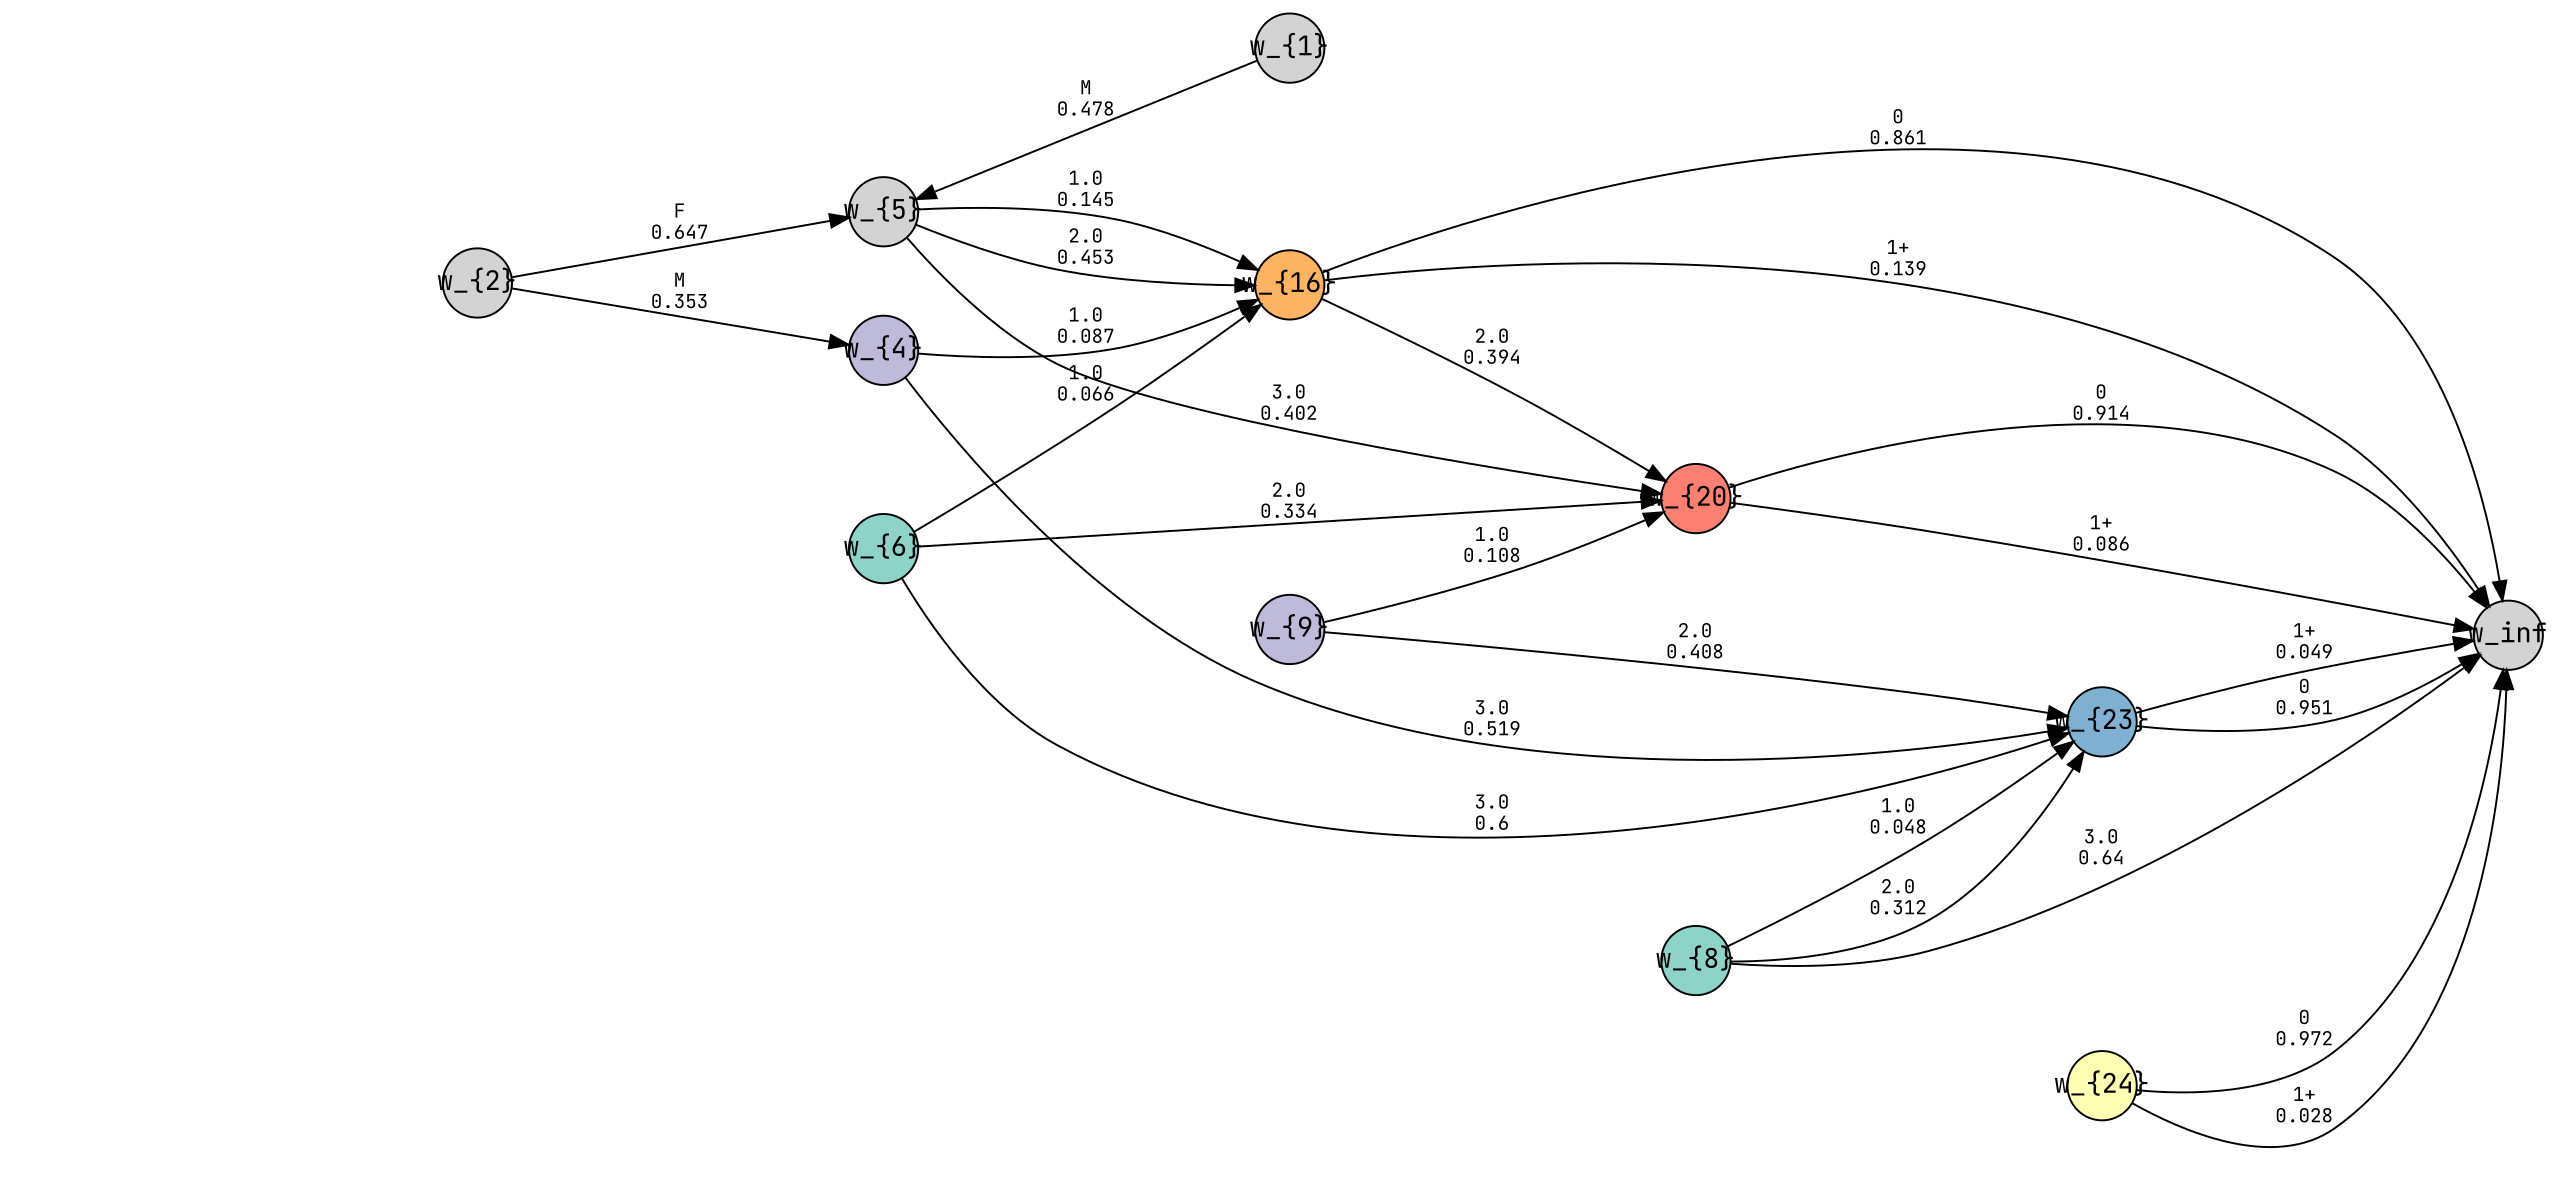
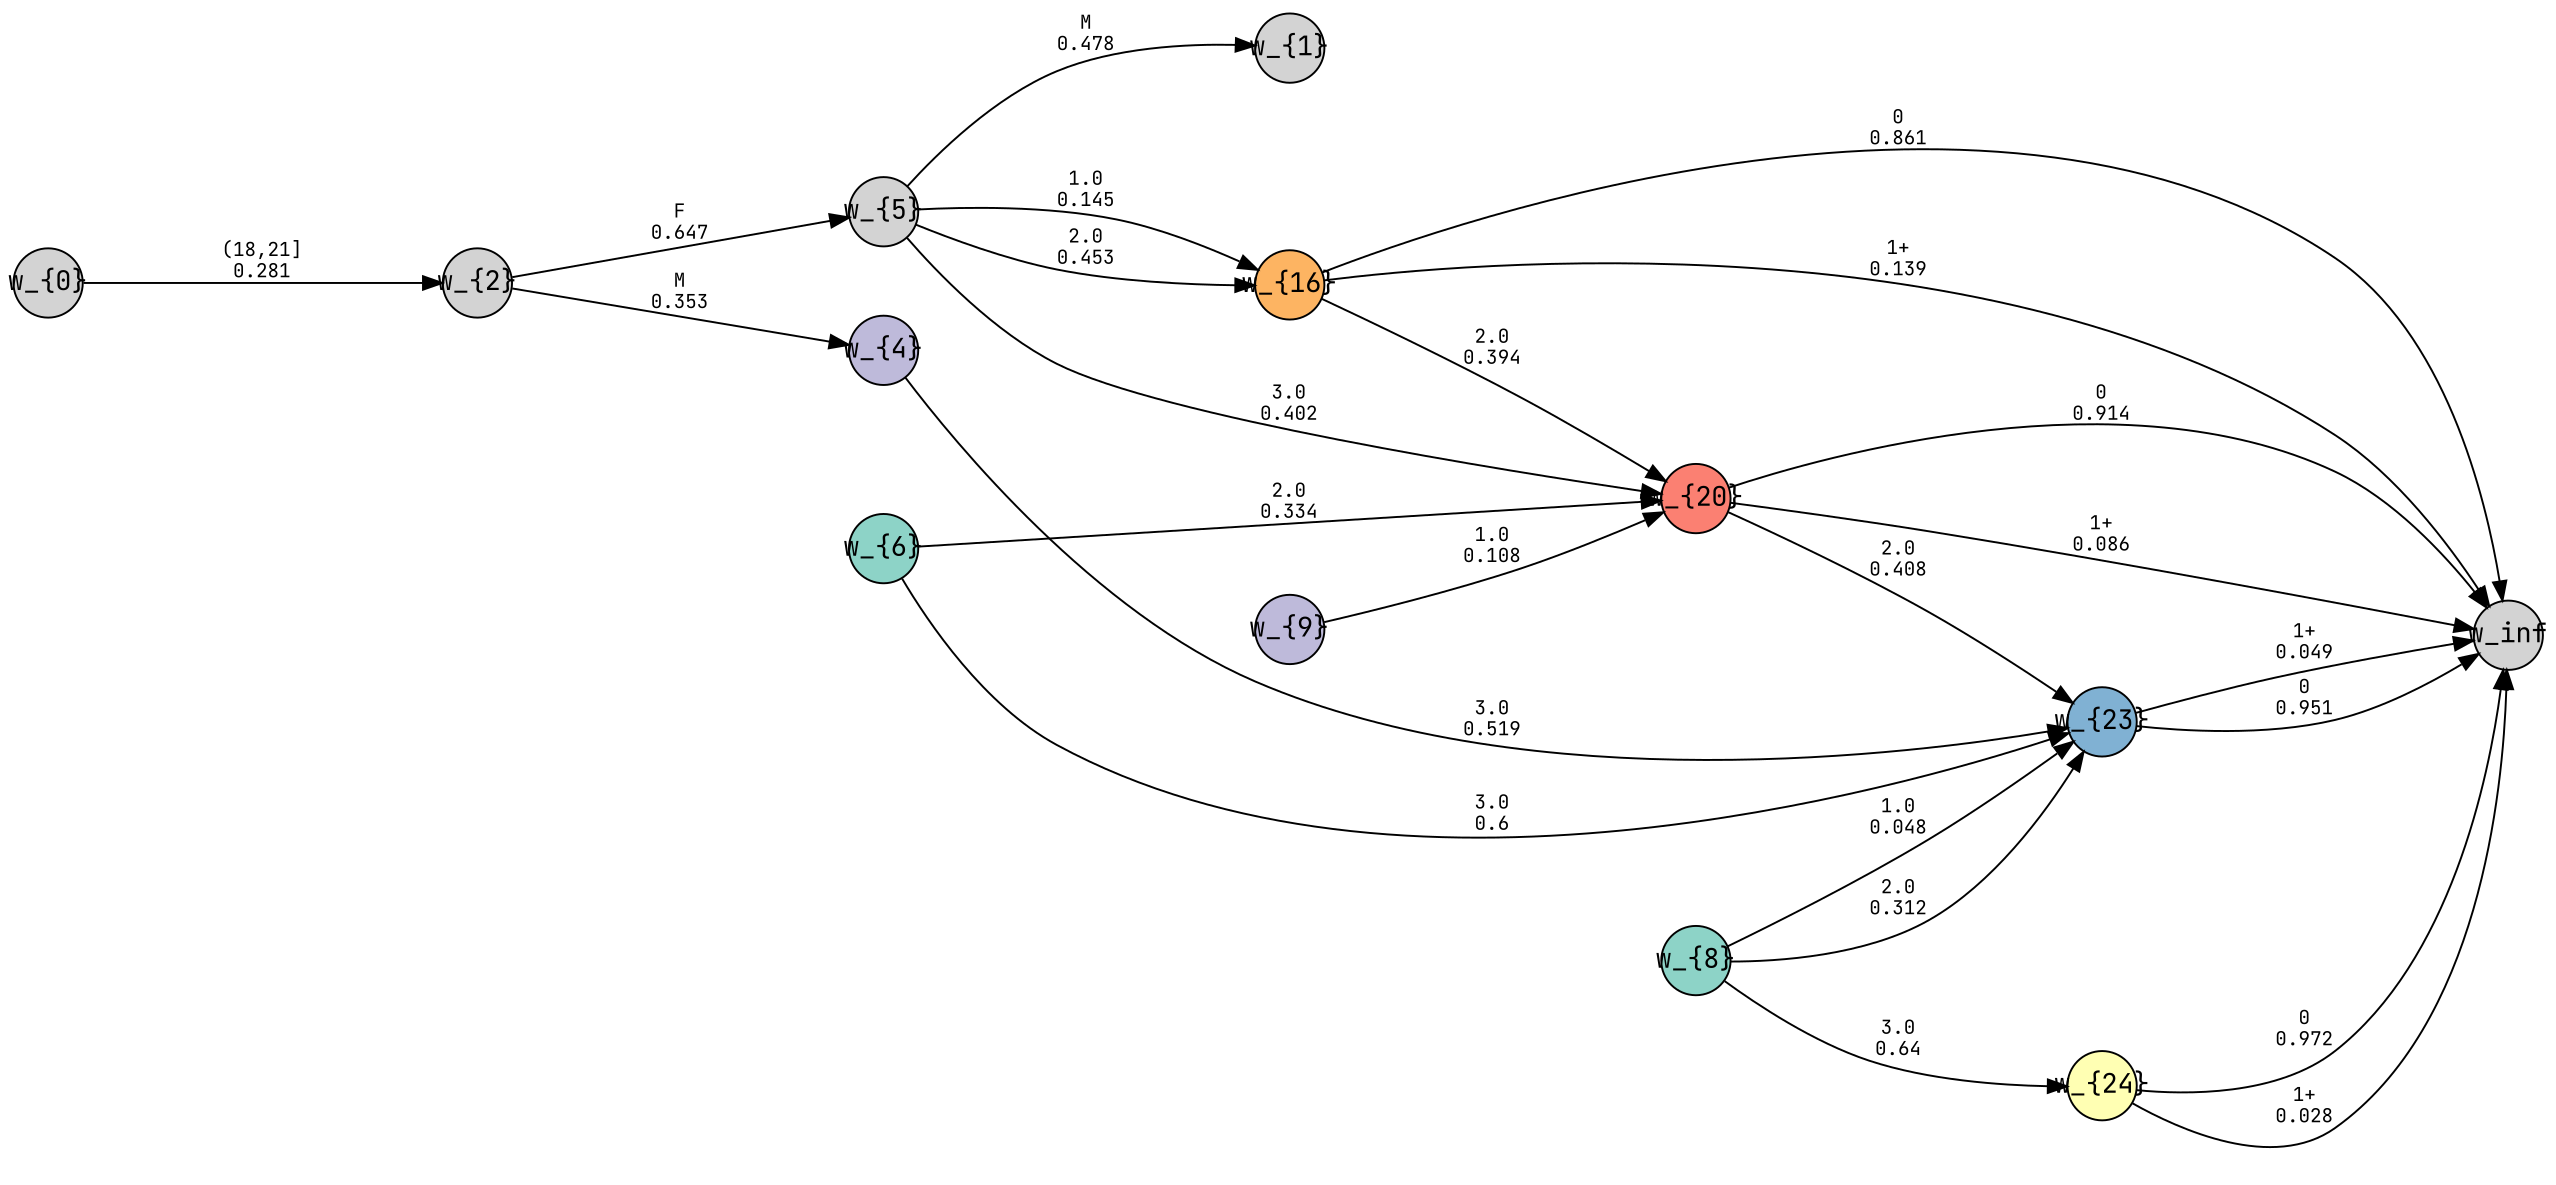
edge "w_{1}" -> "w_{5}": reversed
node "w_{0}": added
edge "w_{4}" -> "w_{16}": removed, label "1.0 0.087"
edge "w_{6}" -> "w_{16}": removed, label "1.0 0.066"
edge "w_{9}" -> "w_{23}": now "w_{20}" -> "w_{23}"
edge "w_{8}" -> "w_inf": now "w_{8}" -> "w_{24}"
